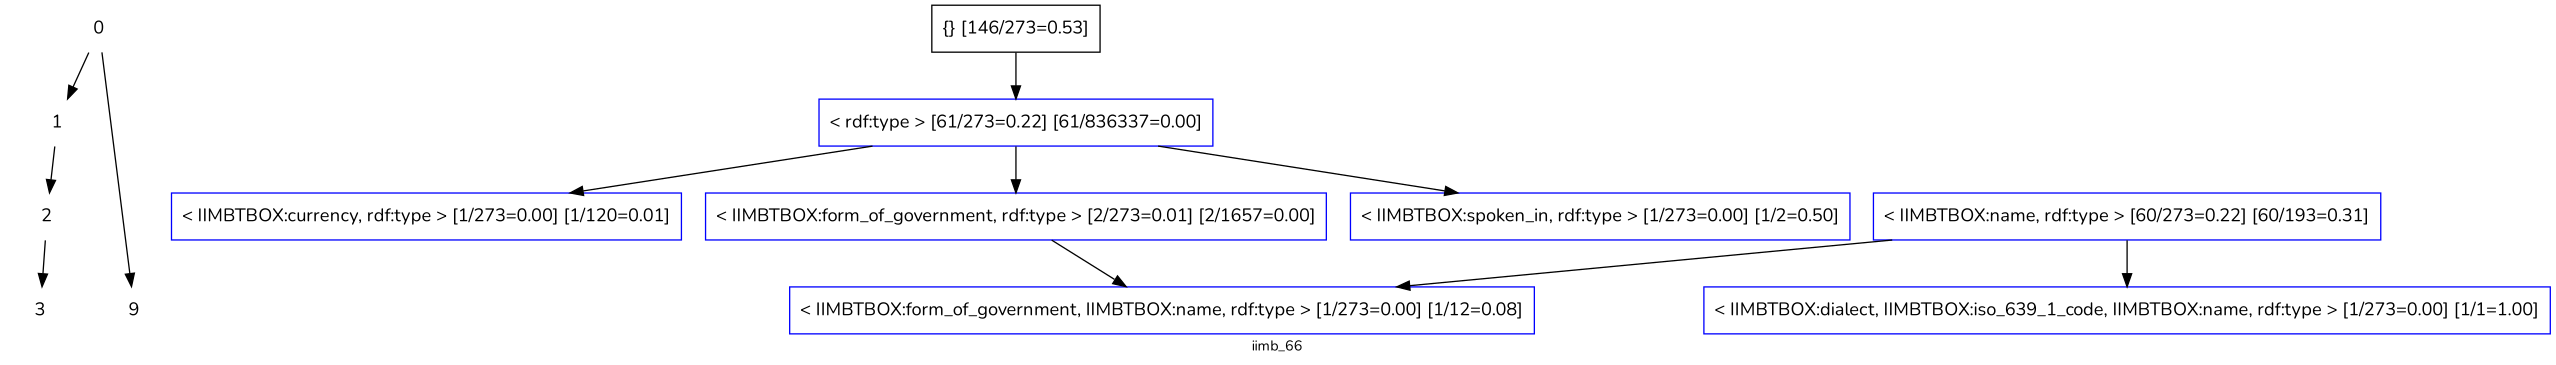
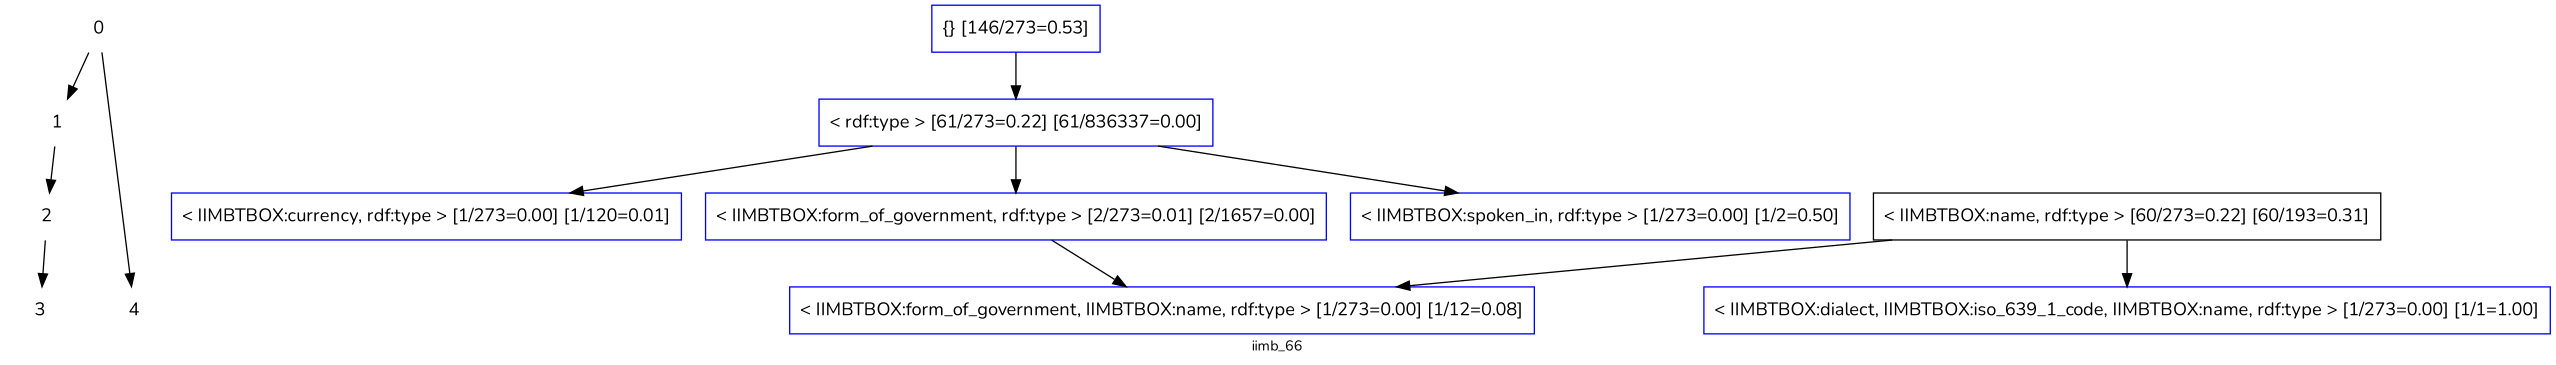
node "{} [146/273=0.53]": color black -> blue
node "< IIMBTBOX:name, rdf:type > [60/273=0.22] [60/193=0.31]": color blue -> black
node "9": label "9" -> "4"
